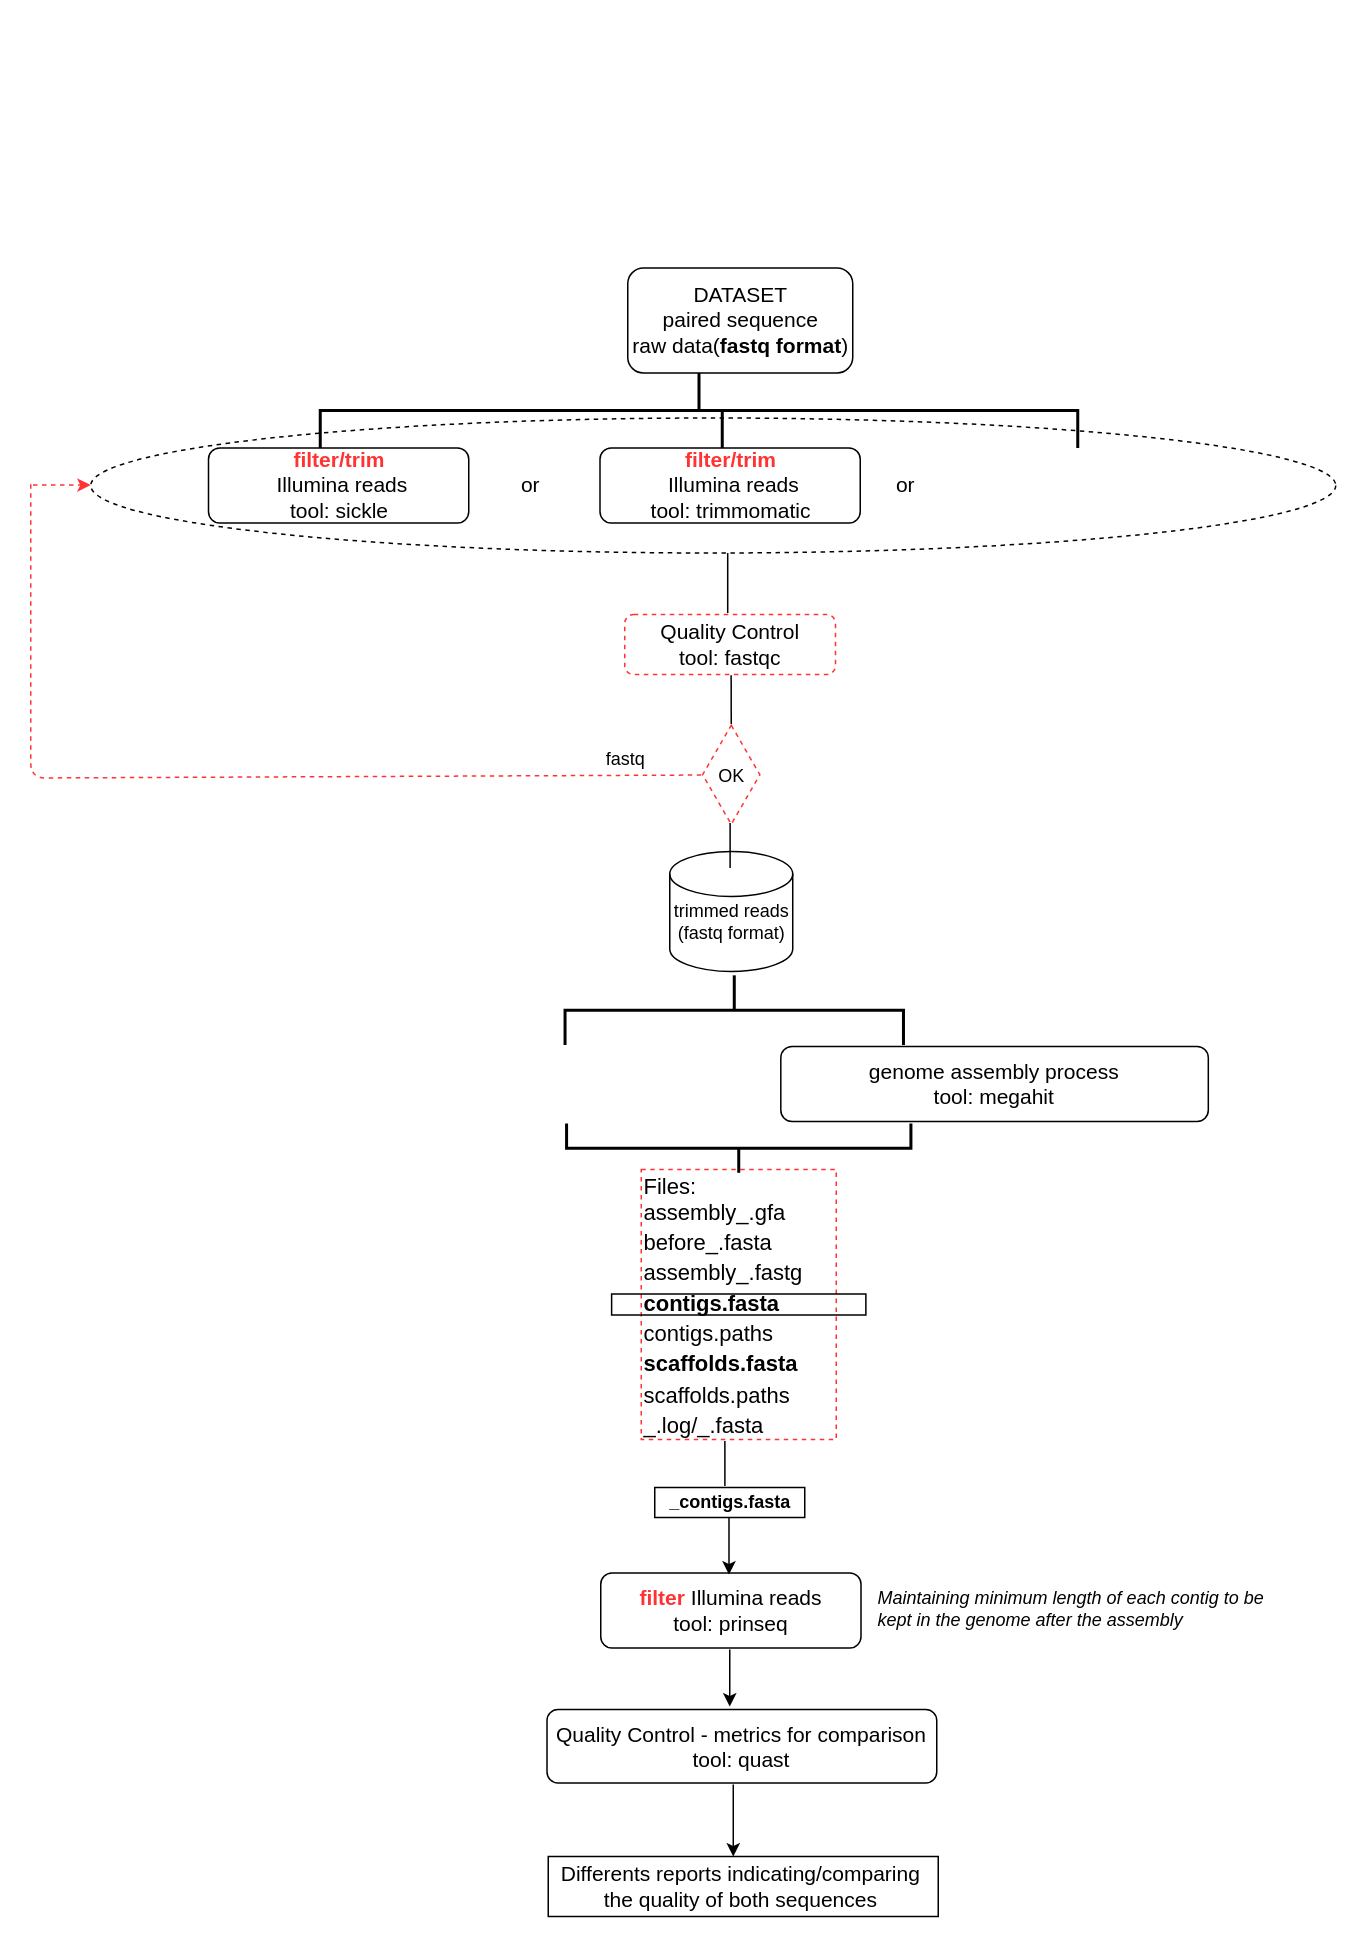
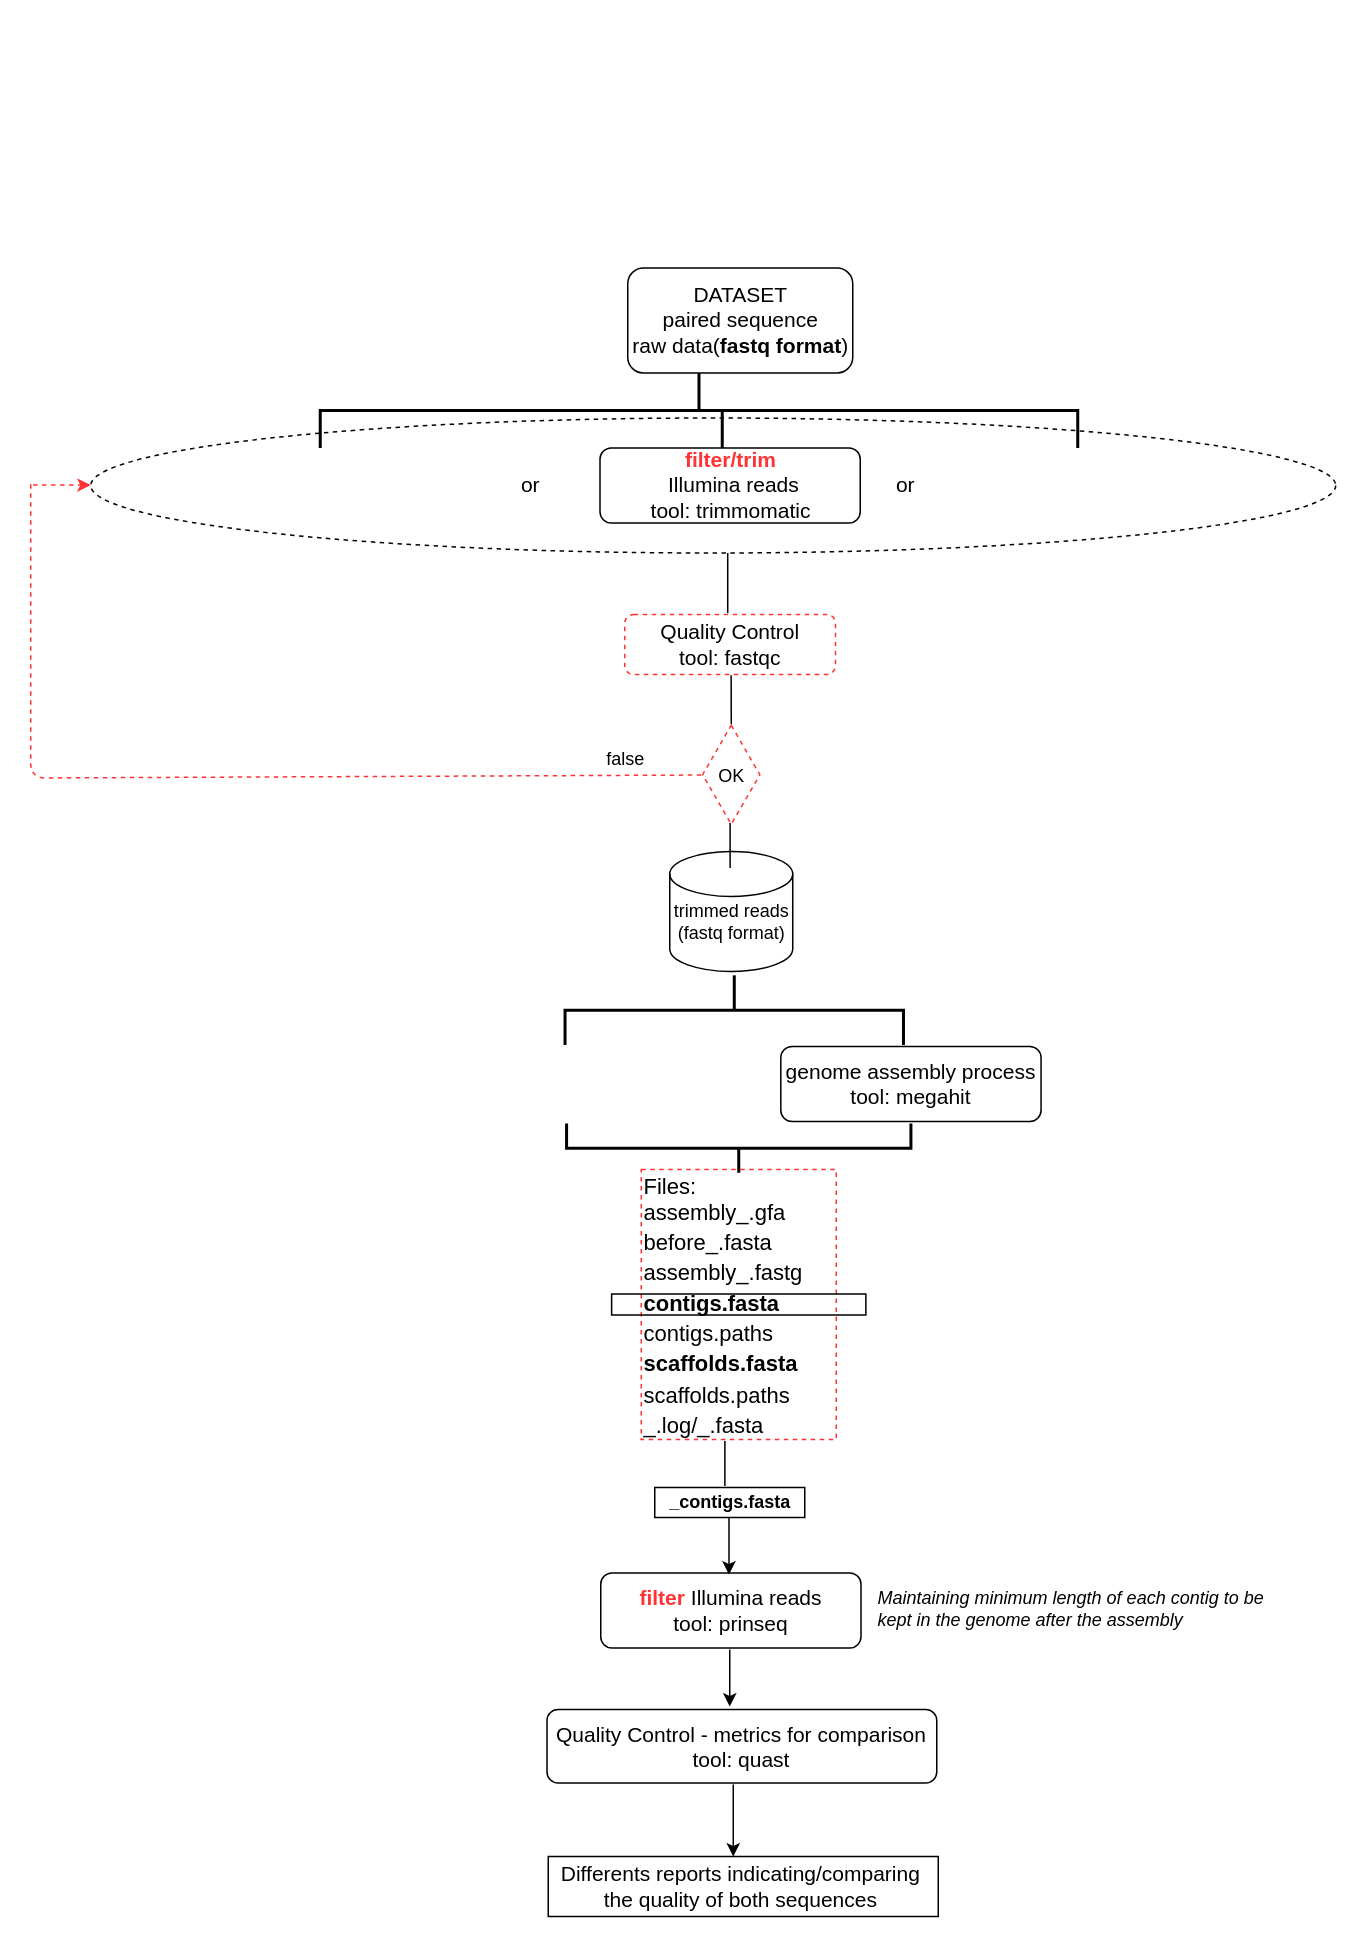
node "filter/trim Illumina reads tool: sickle": removed
node "fastq": label "fastq" -> "false"
node "genome assembly process tool: megahit": size 428x75 -> 260x75
